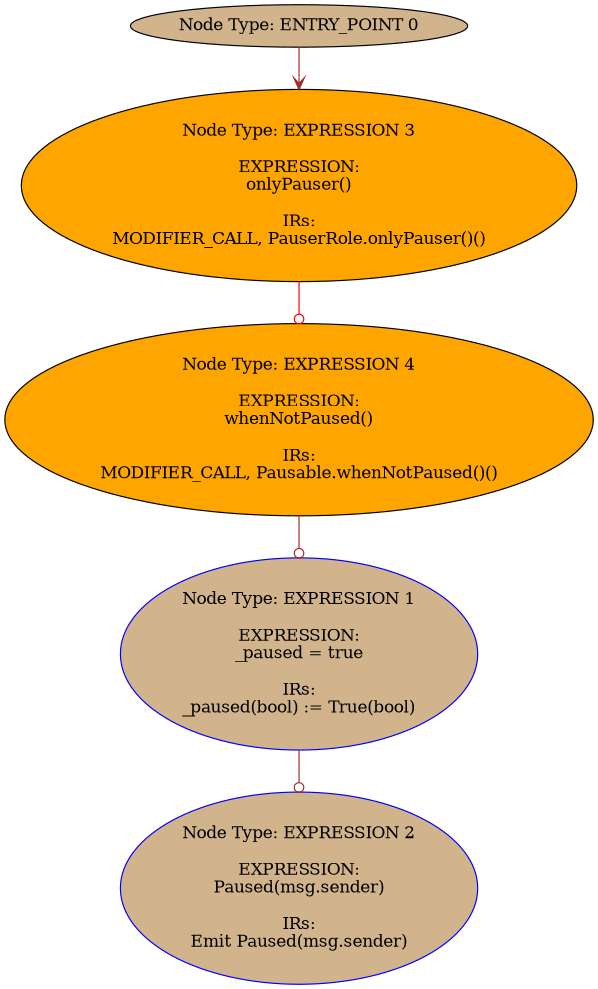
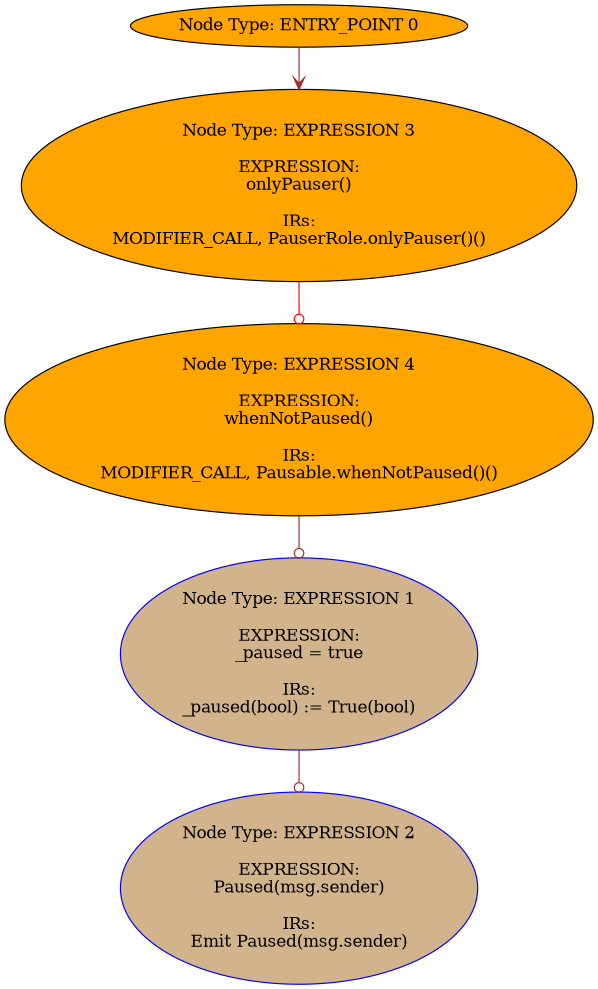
node "Node Type: ENTRY_POINT 0": fillcolor tan -> orange
